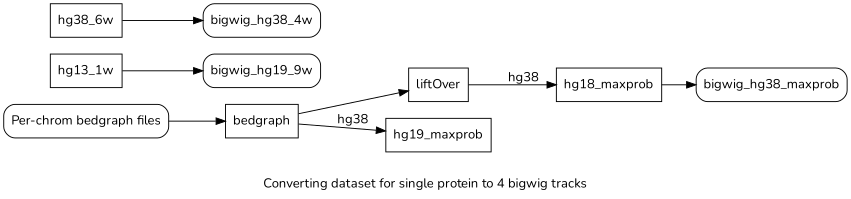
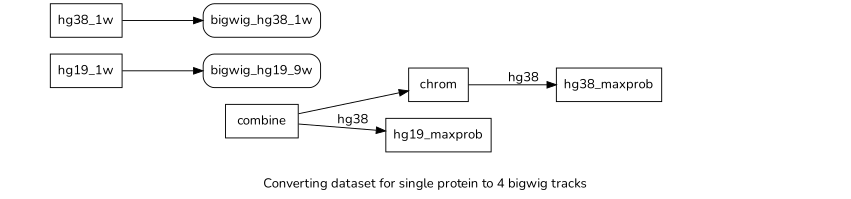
node "hg38_6w": label "hg38_6w" -> "hg38_1w"
node "bigwig_hg38_4w": label "bigwig_hg38_4w" -> "bigwig_hg38_1w"
node "hg13_1w": label "hg13_1w" -> "hg19_1w"
node "liftOver": label "liftOver" -> "chrom"
node "hg18_maxprob": label "hg18_maxprob" -> "hg38_maxprob"
node "bigwig_hg38_maxprob": removed
node "Per-chrom bedgraph files": removed
node "bedgraph": label "bedgraph" -> "combine"
